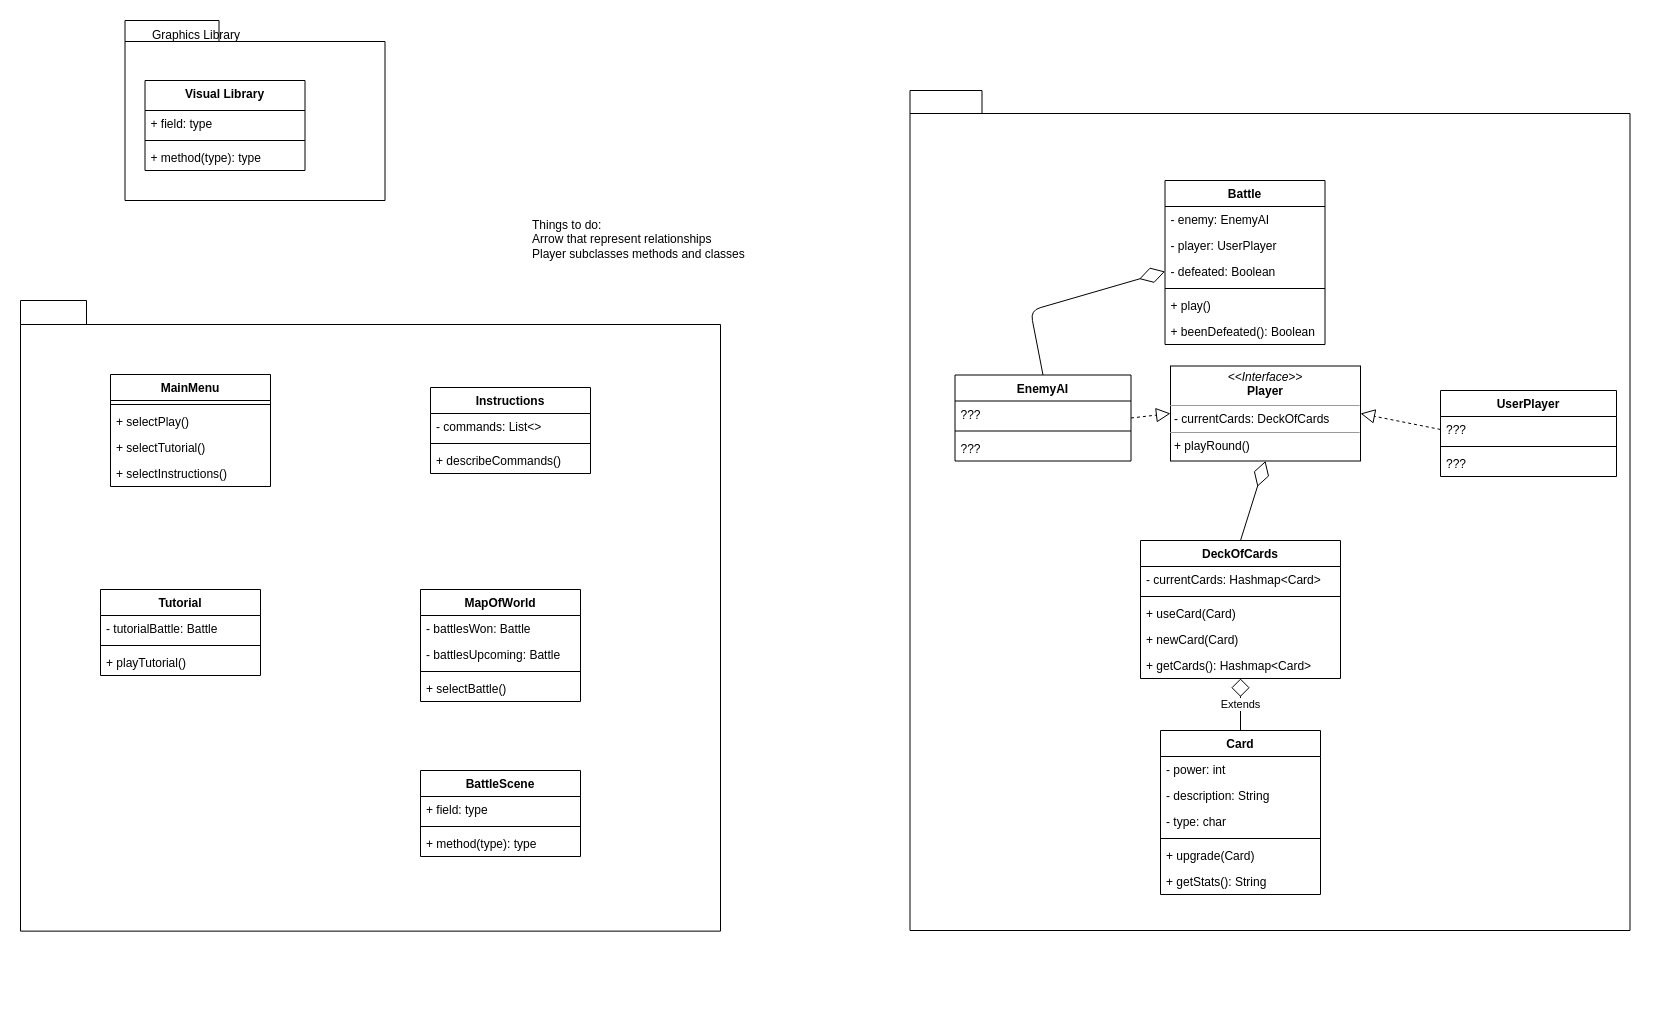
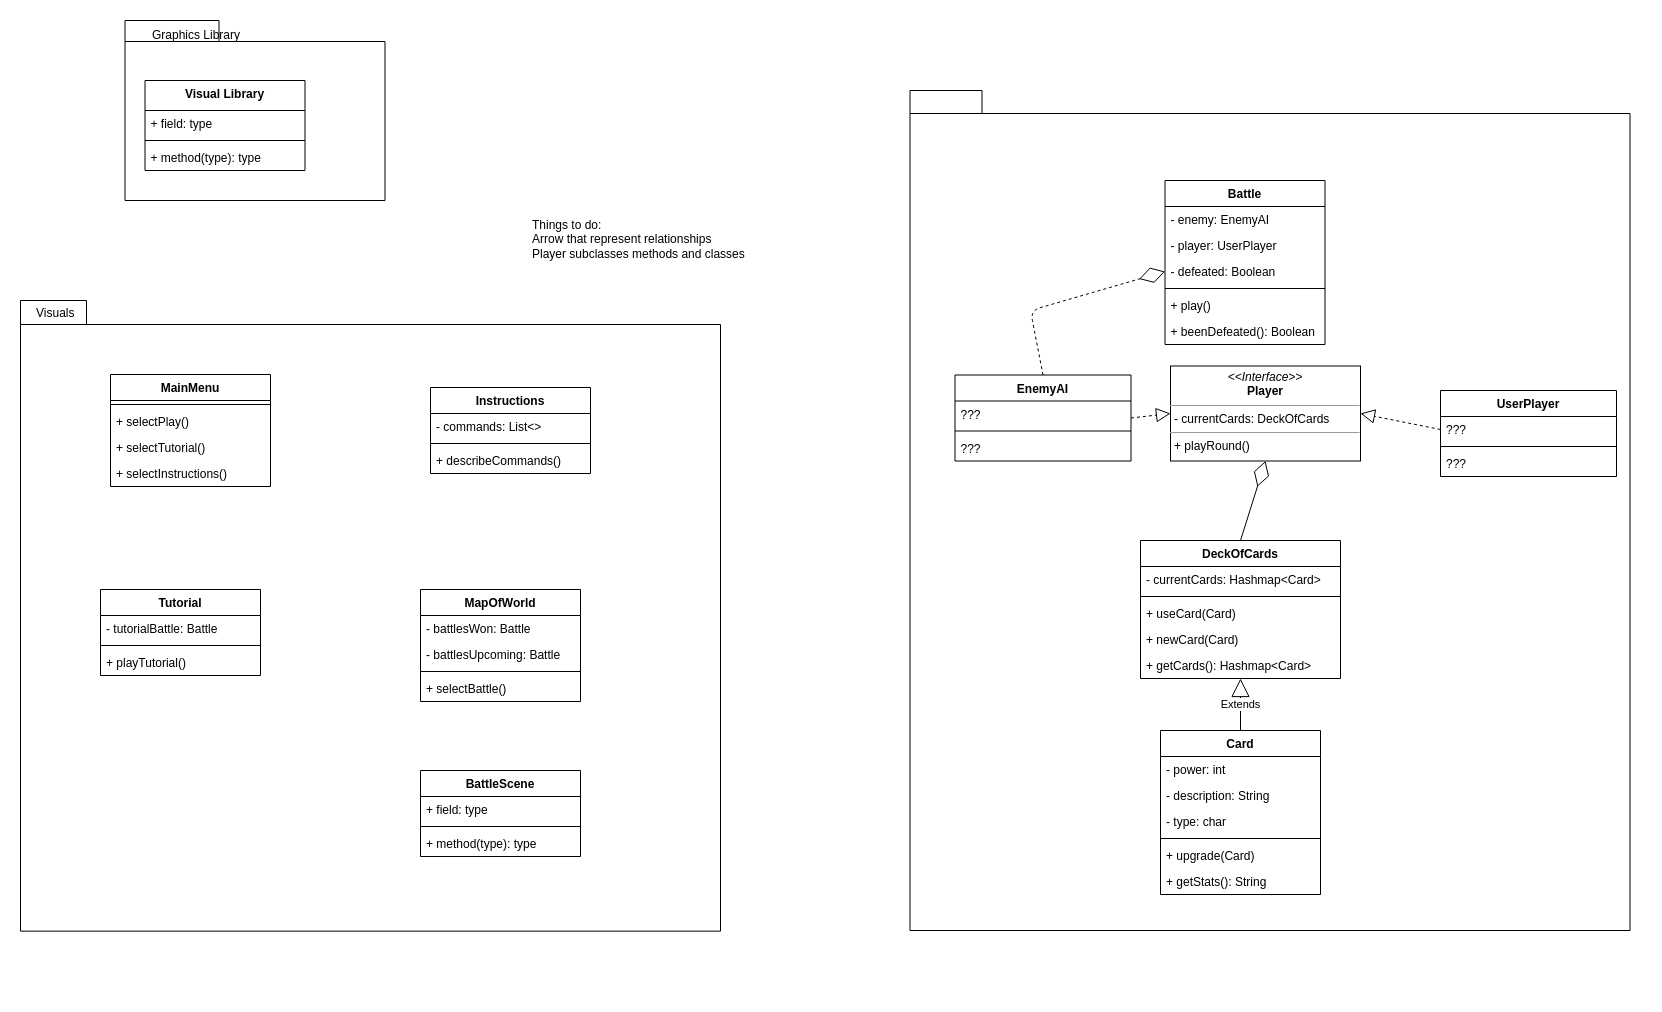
edge "EnemyAI" -> "- defeated: Boolean": style solid -> dashed
node "Visuals": added
edge "Card" -> "DeckOfCards": arrowhead diamond -> block
